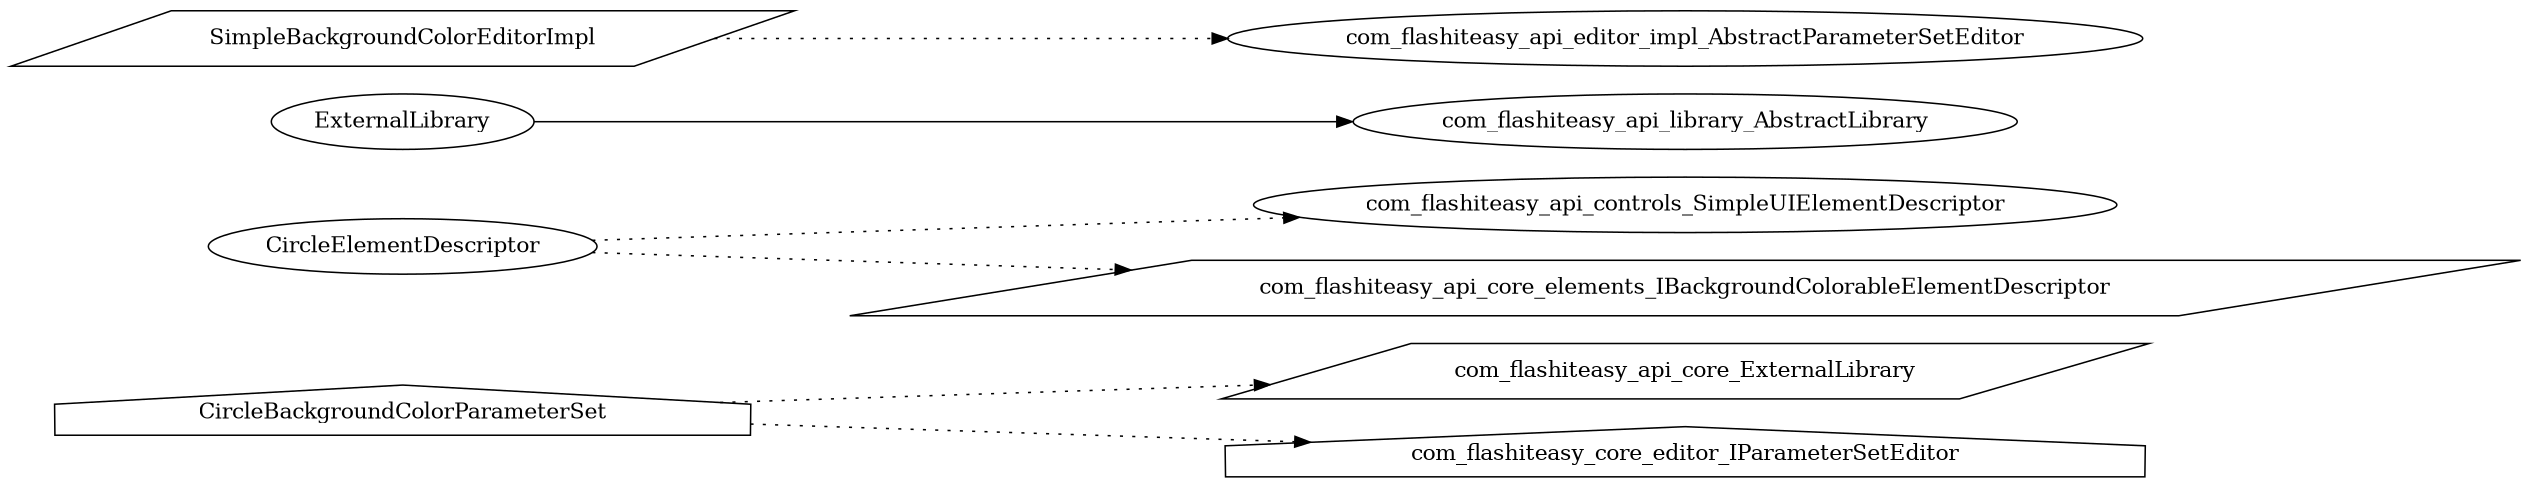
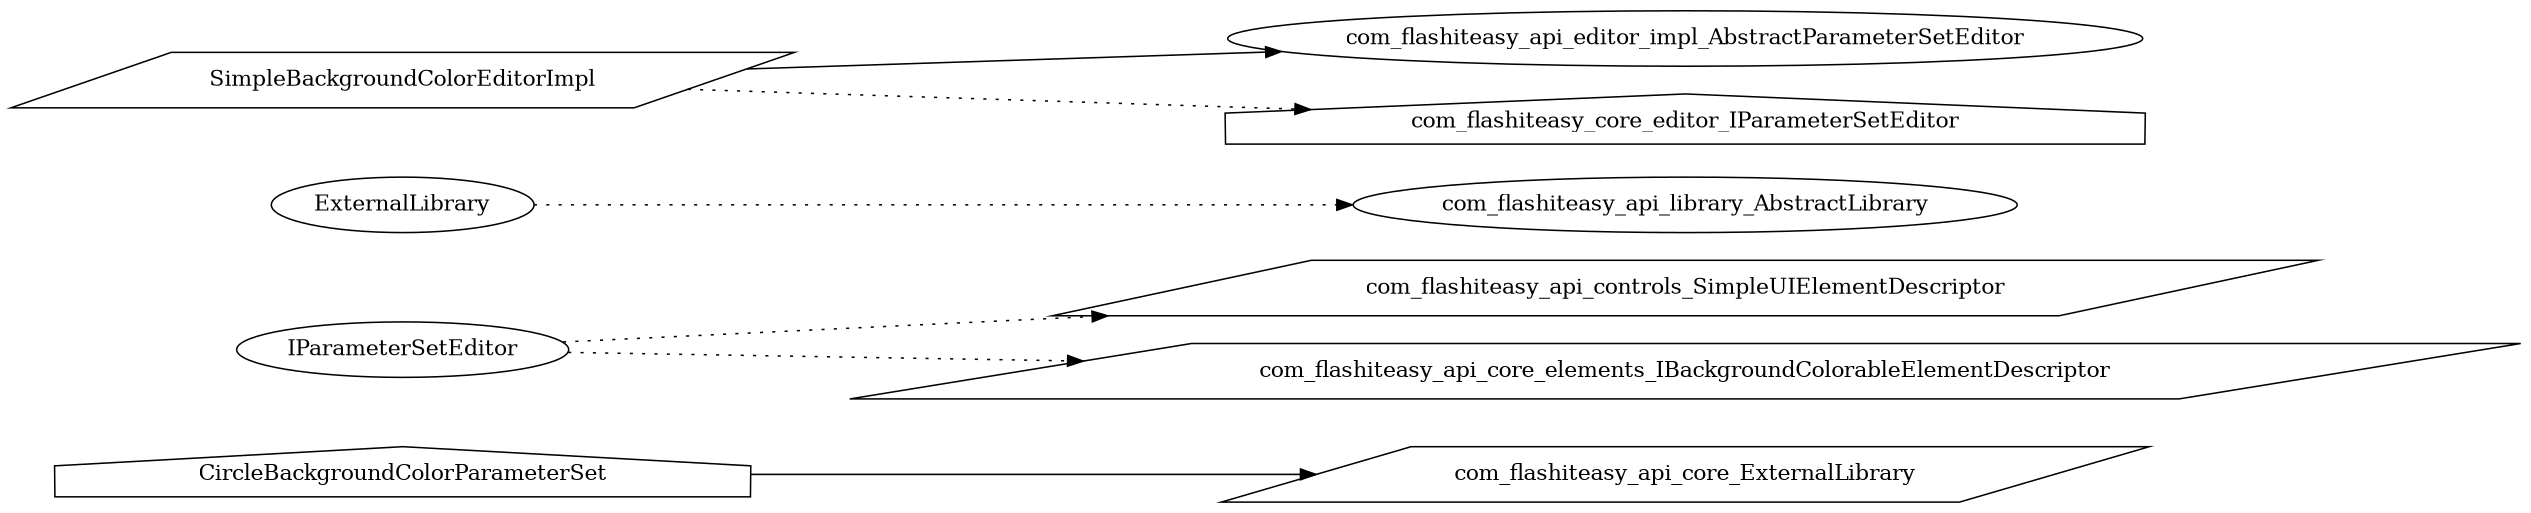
edge "SimpleBackgroundColorEditorImpl" -> "com_flashiteasy_api_editor_impl_AbstractParameterSetEditor": style dotted -> solid
edge "ExternalLibrary" -> "com_flashiteasy_api_library_AbstractLibrary": style solid -> dotted
node "com_flashiteasy_api_controls_SimpleUIElementDescriptor": shape ellipse -> parallelogram
node "CircleElementDescriptor": label "CircleElementDescriptor" -> "IParameterSetEditor"
edge "CircleBackgroundColorParameterSet" -> "com_flashiteasy_api_core_ExternalLibrary": style dotted -> solid
edge "CircleBackgroundColorParameterSet" -> "com_flashiteasy_core_editor_IParameterSetEditor": now "SimpleBackgroundColorEditorImpl" -> "com_flashiteasy_core_editor_IParameterSetEditor"
